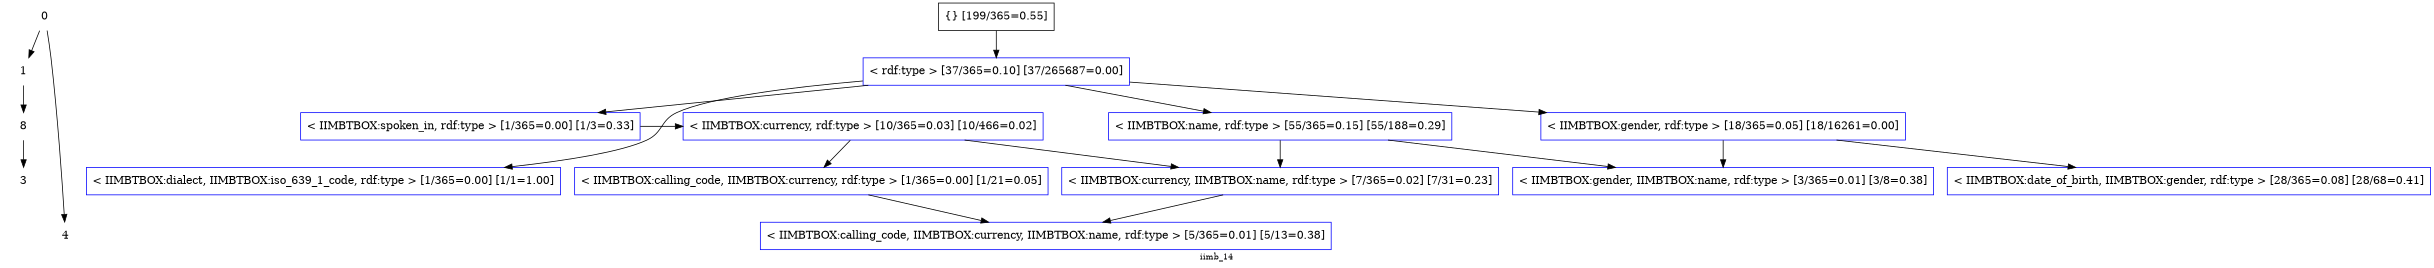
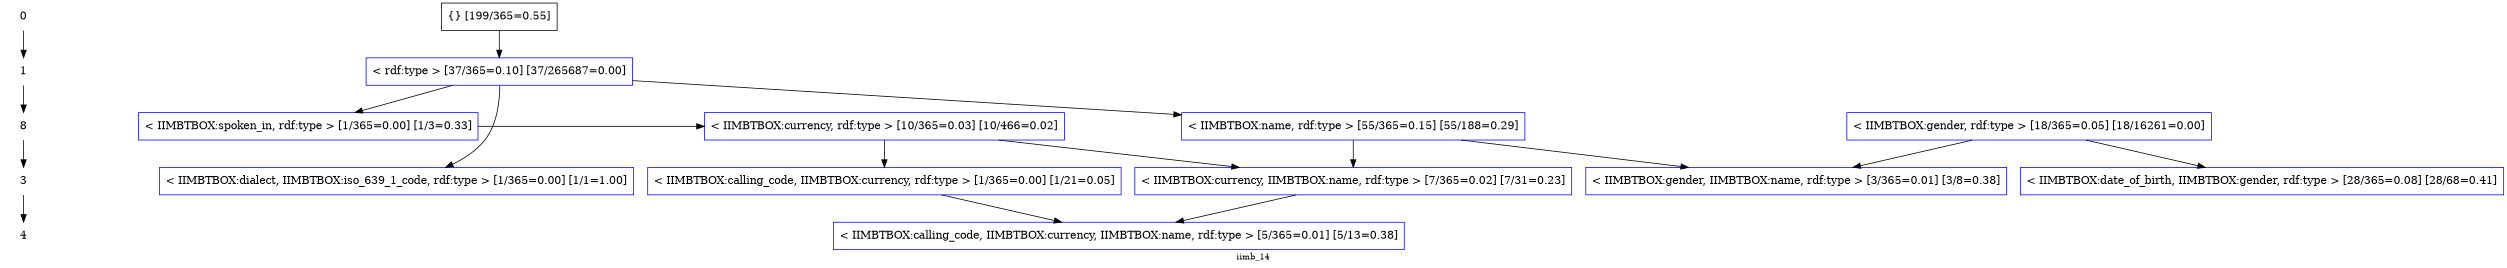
edge "< rdf:type > [37/365=0.10] [37/265687=0.00]" -> "< IIMBTBOX:gender, rdf:type > [18/365=0.05] [18/16261=0.00]": removed
edge "0" -> "4": now "3" -> "4"
